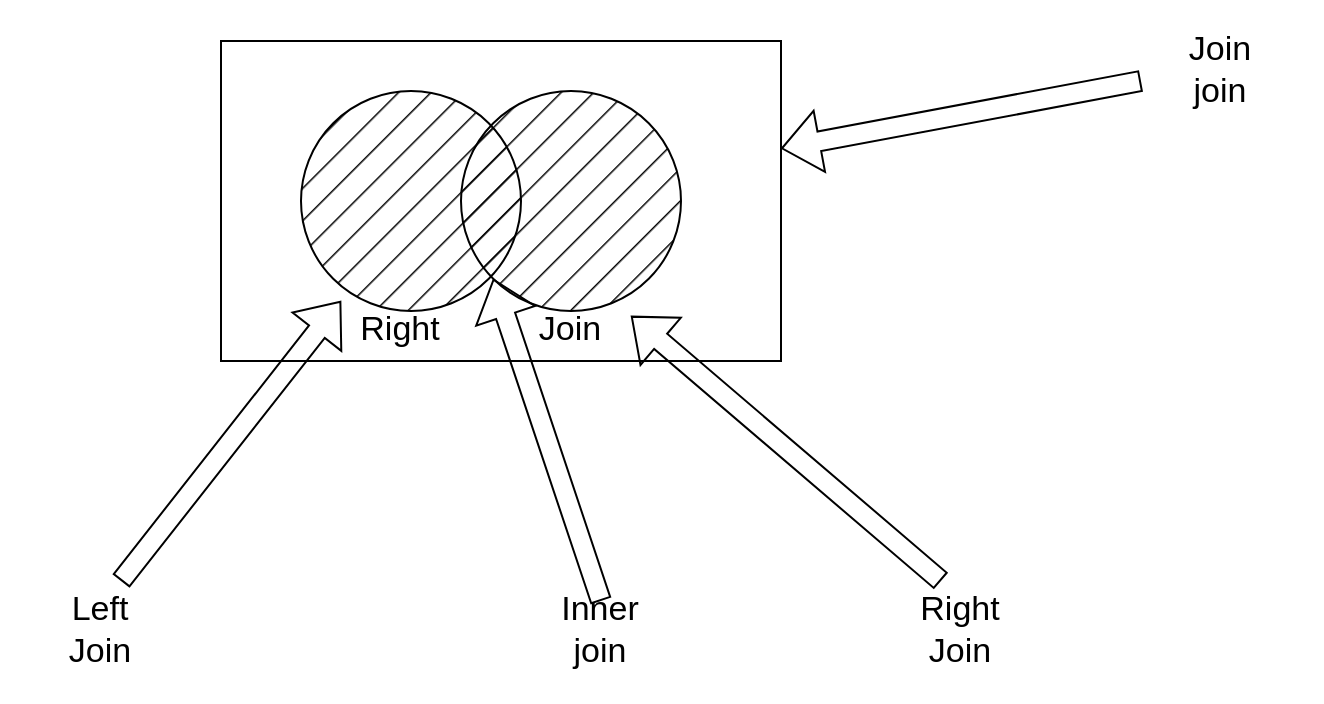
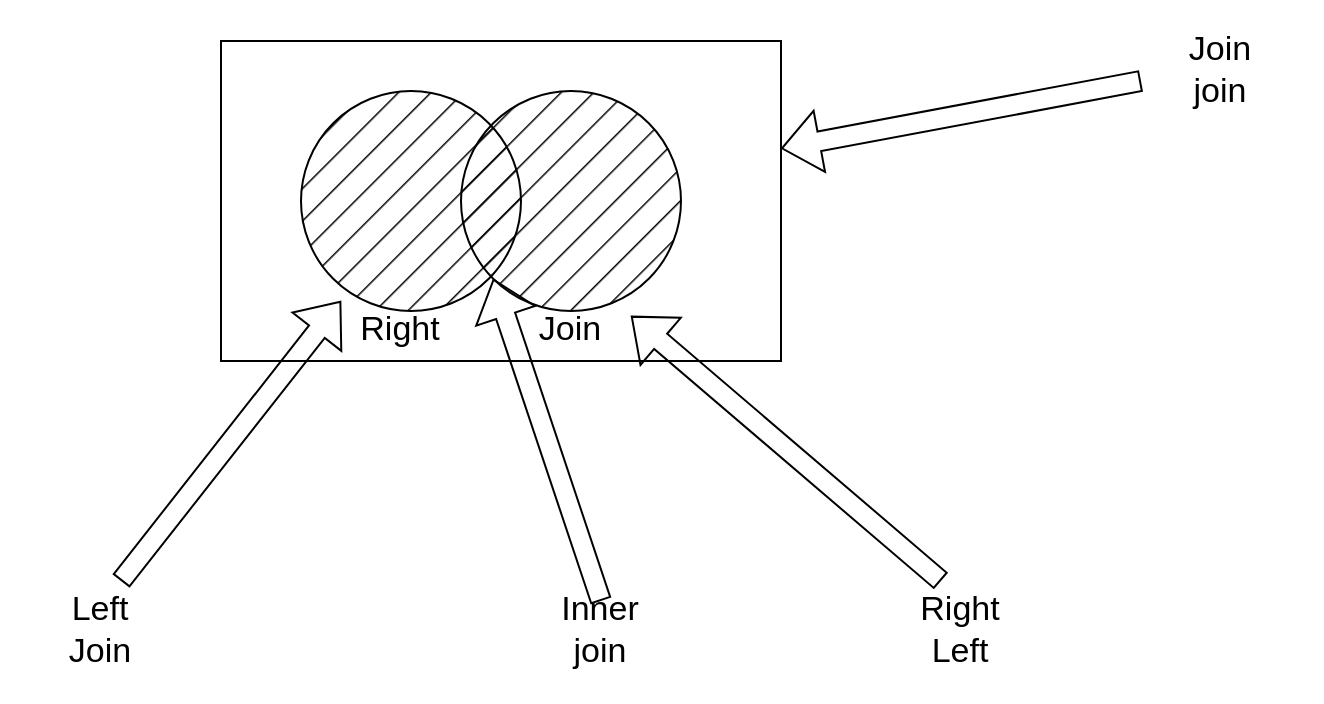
node "Right Join": label "Right Join" -> "Right Left"
